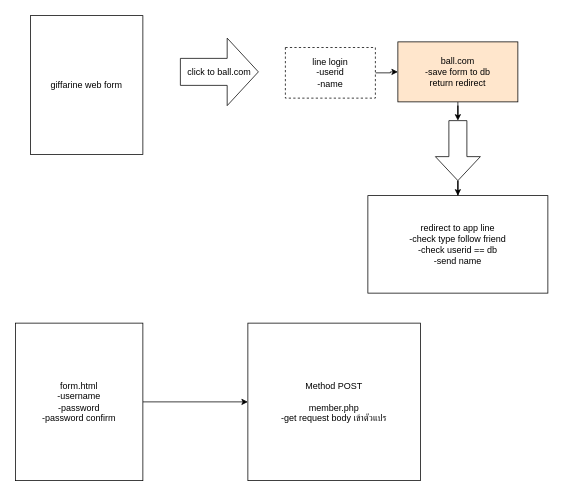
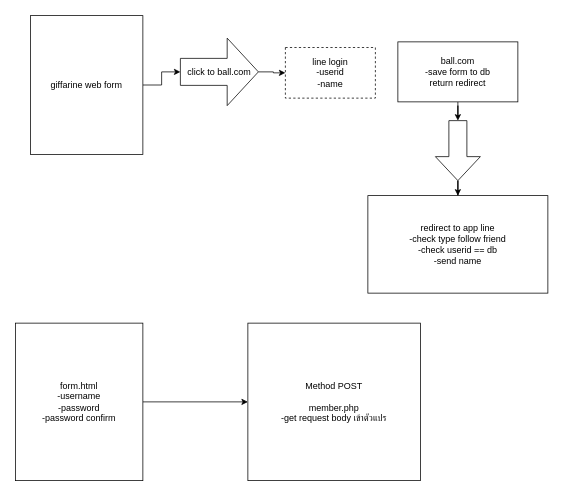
node "ball.com -save form to db return redirect": fillcolor #ffe6cc -> #ffffff
edge "click to ball.com" -> "line login -userid -name": added
edge "line login -userid -name" -> "ball.com -save form to db return redirect": removed
edge "giffarine web form" -> "click to ball.com": added
